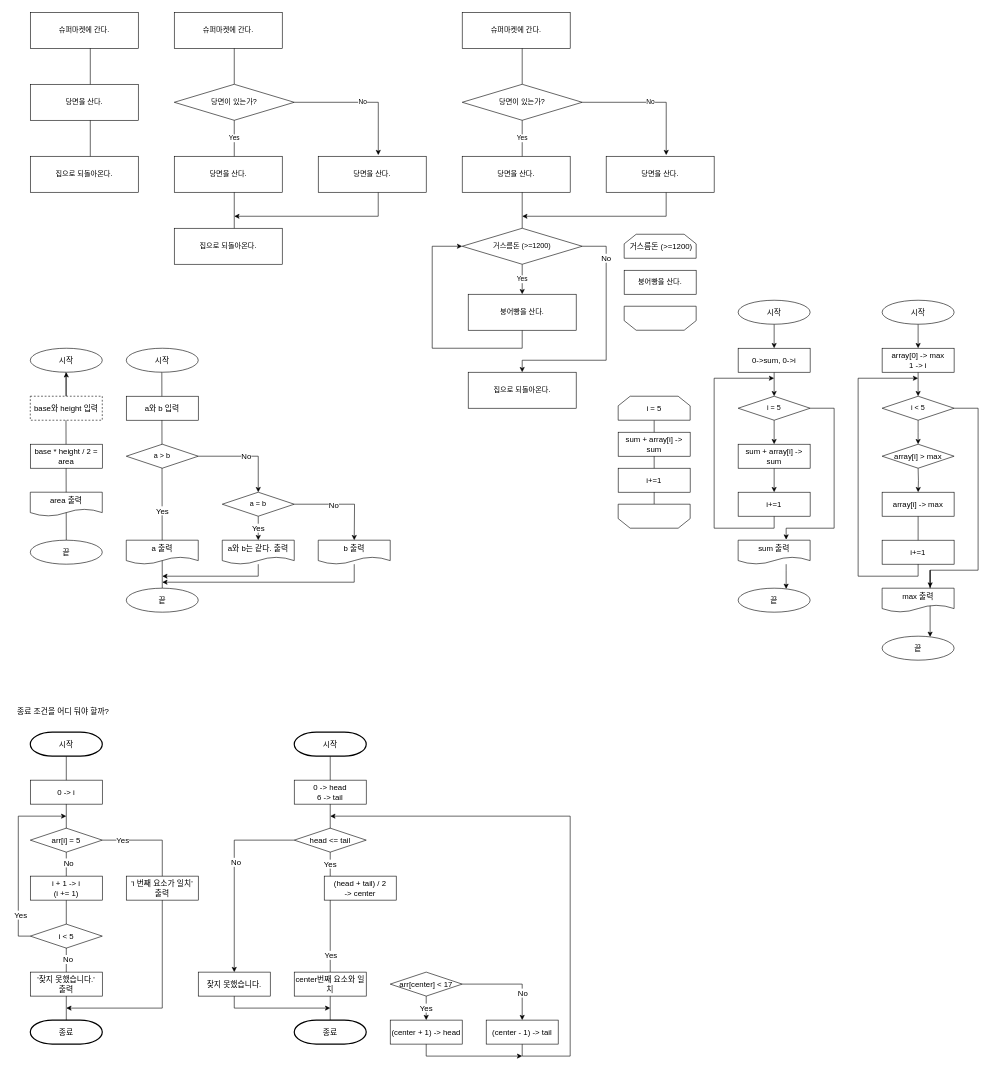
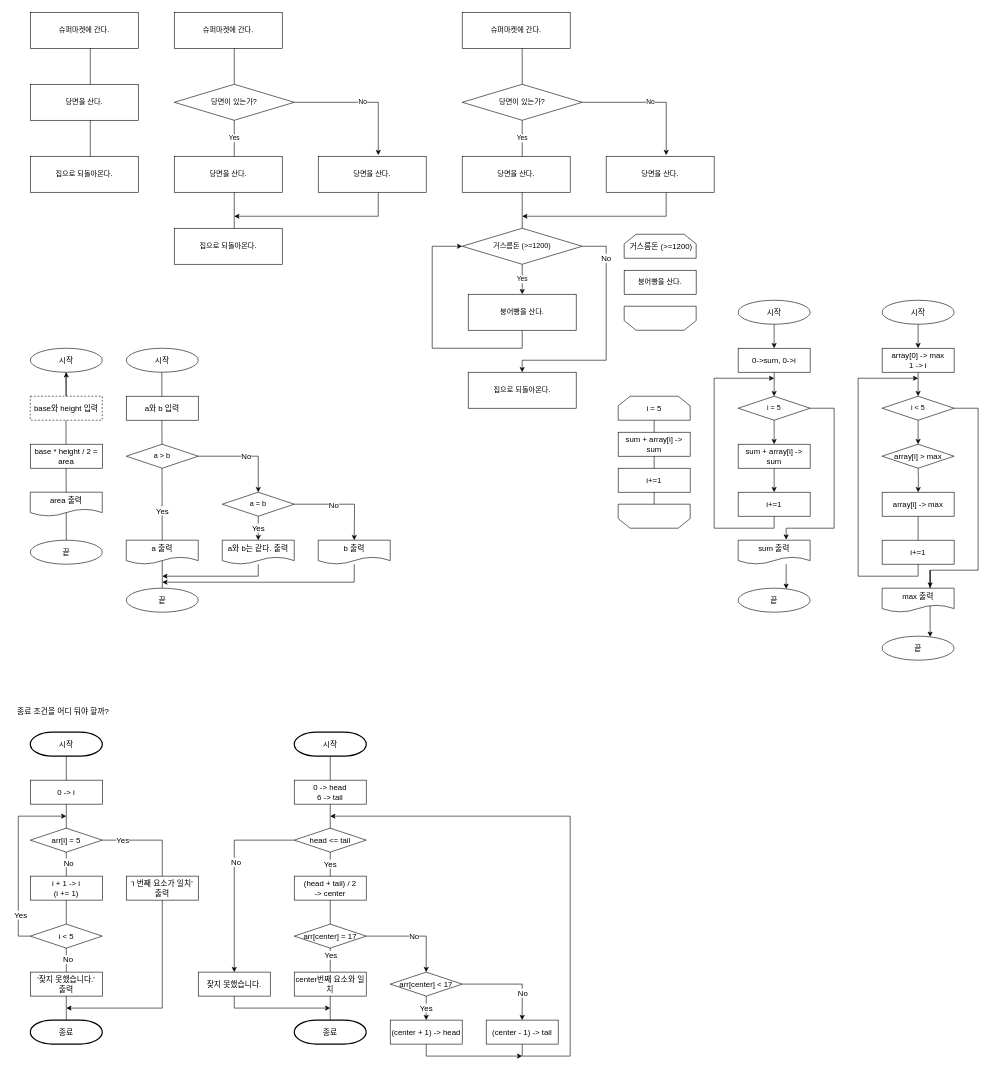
node "(head + tail) / 2 -> center": moved (360, 888) -> (330, 888)
node "arr[center] = 17": added
edge "arr[center] = 17" -> "arr[center] < 17": added, label "No"
